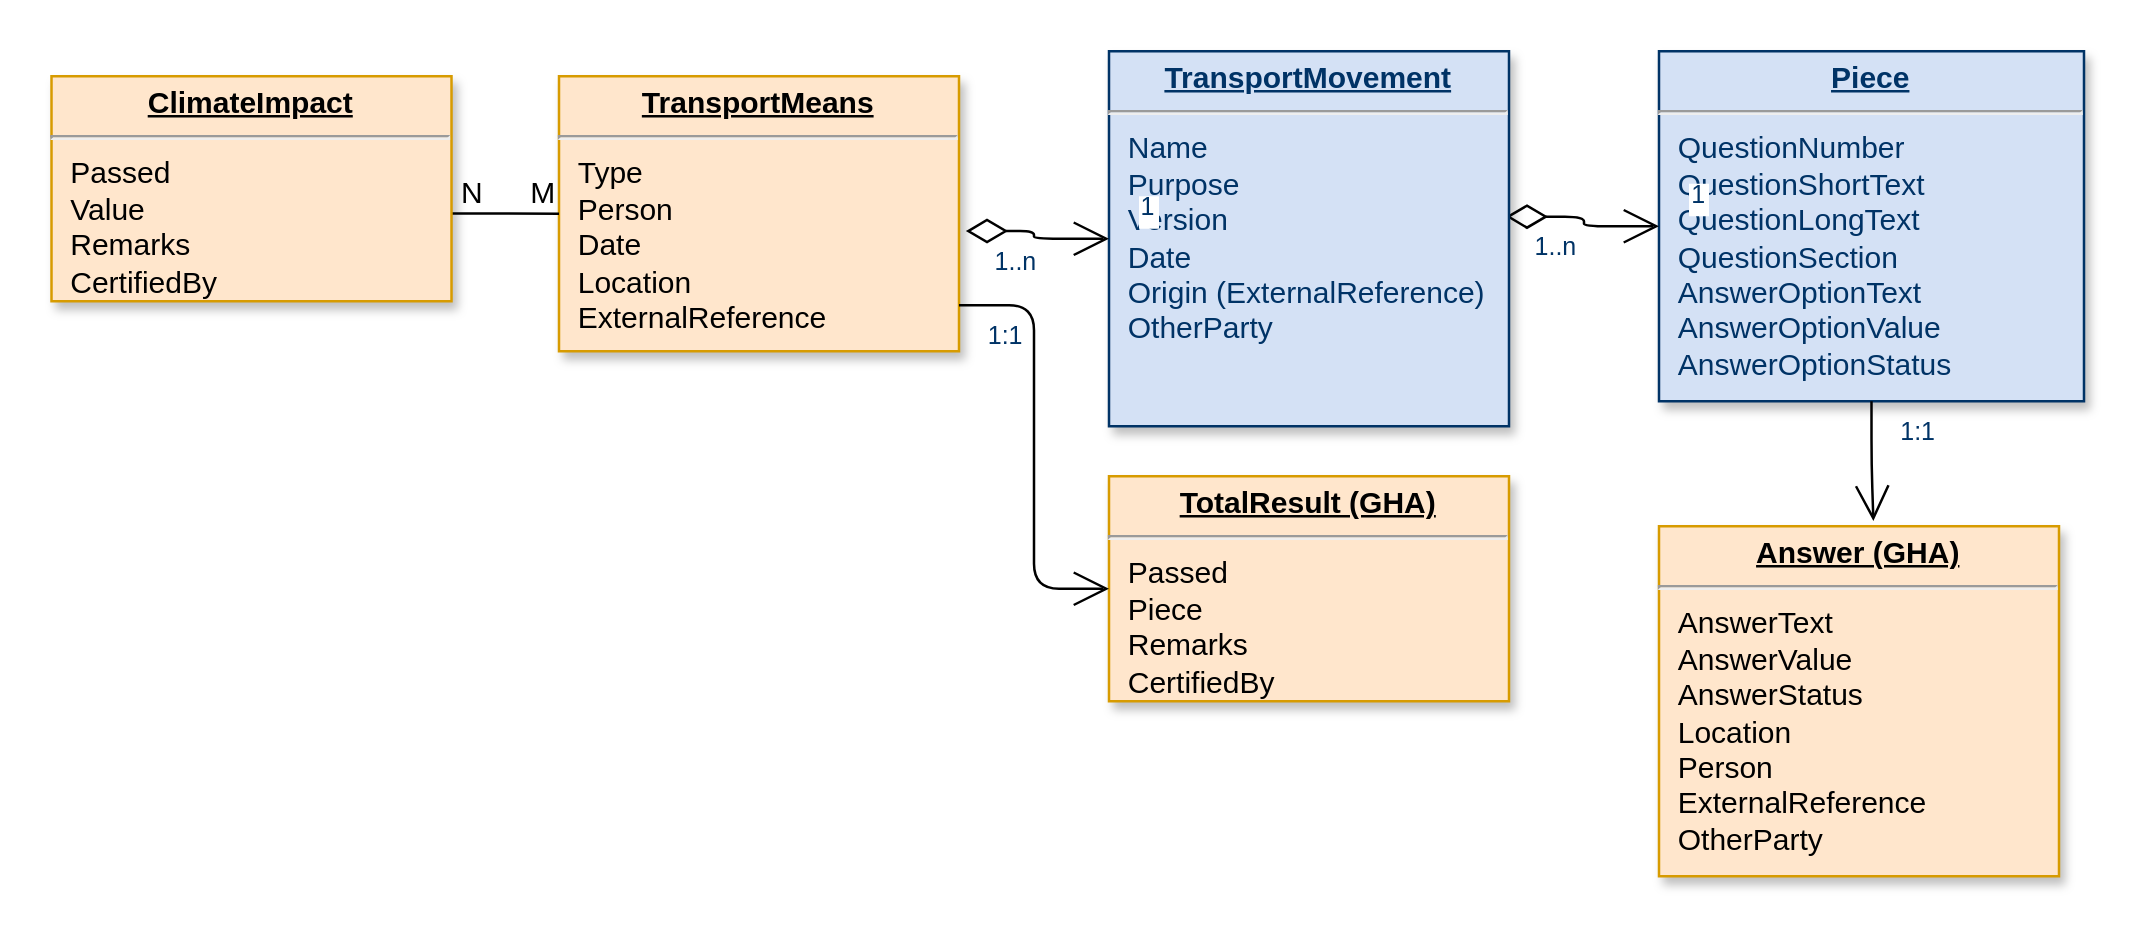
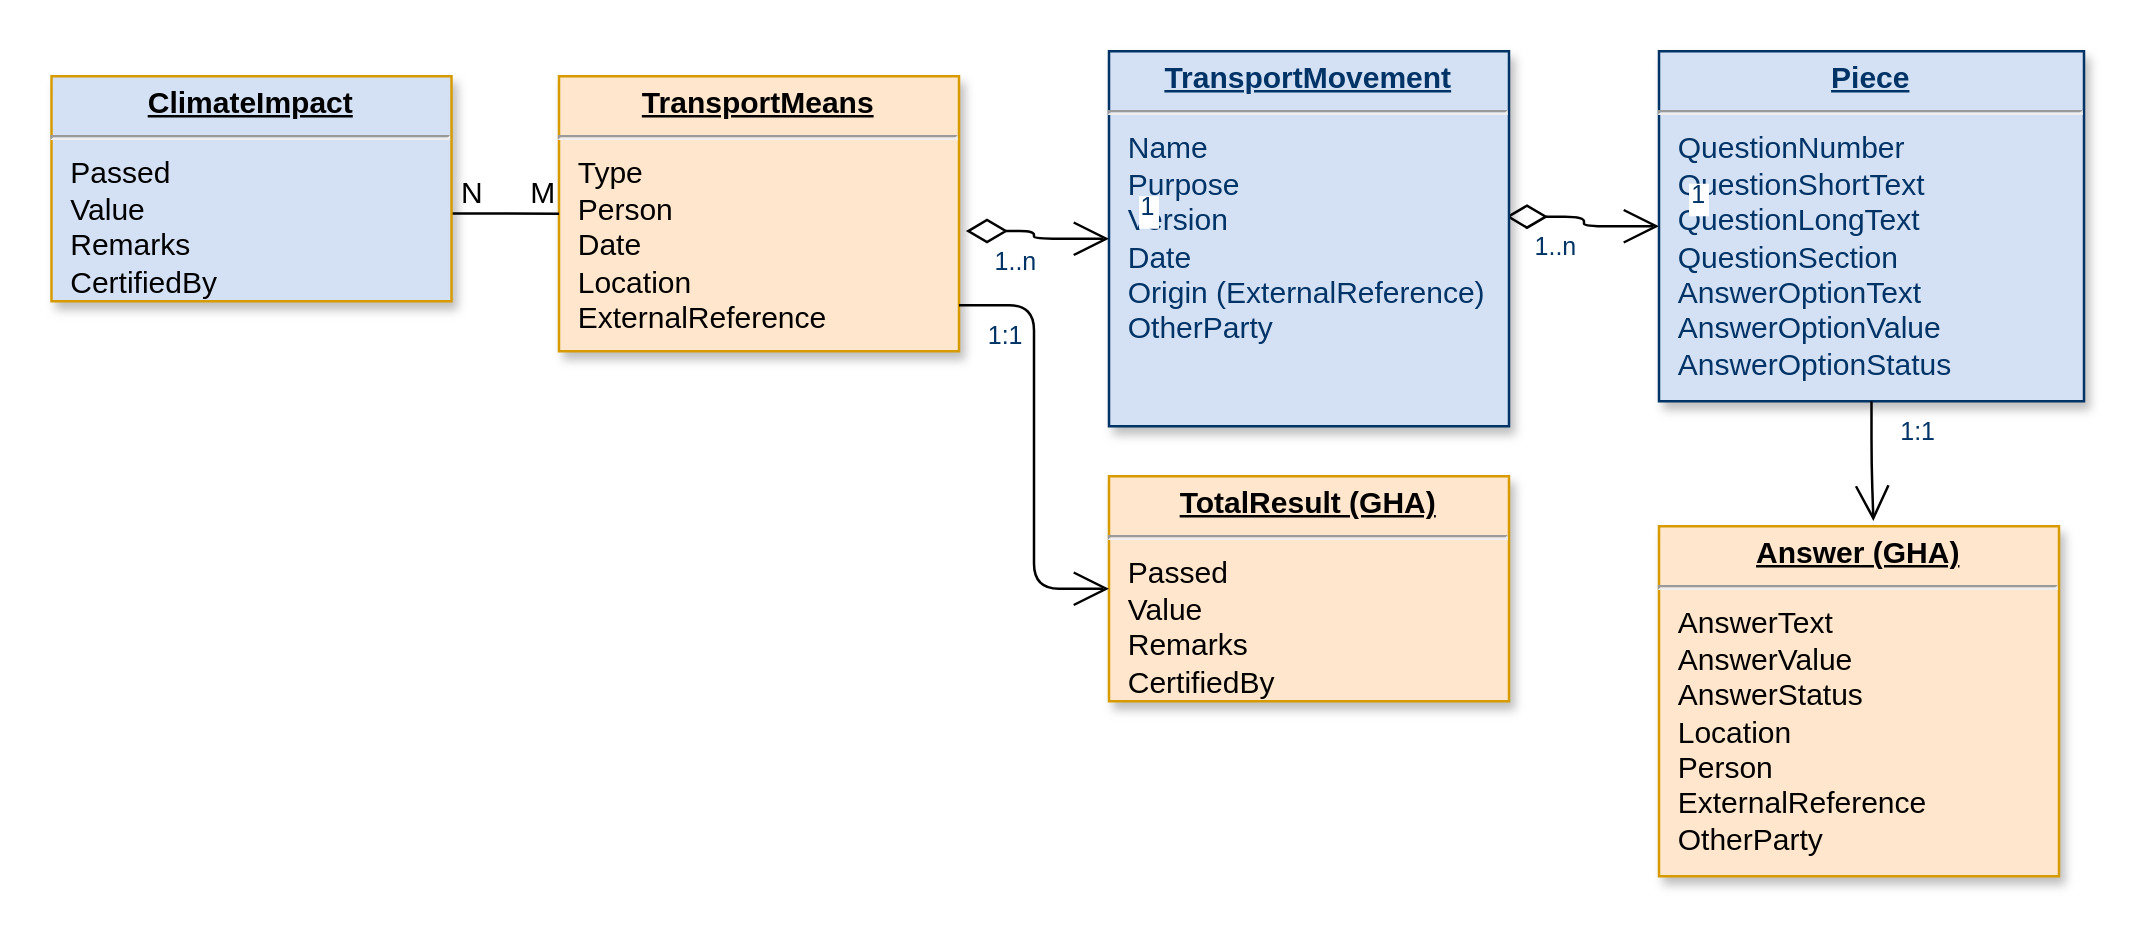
node "ClimateImpact Passed Value Remarks CertifiedBy": fillcolor #ffe6cc -> #d4e1f5
node "TotalResult (GHA) Passed Piece Remarks CertifiedBy": label "TotalResult (GHA) Passed Piece Remarks CertifiedBy" -> "TotalResult (GHA) Passed Value Remarks CertifiedBy"
